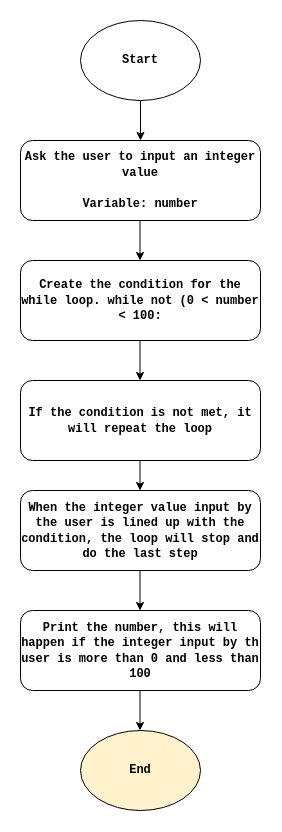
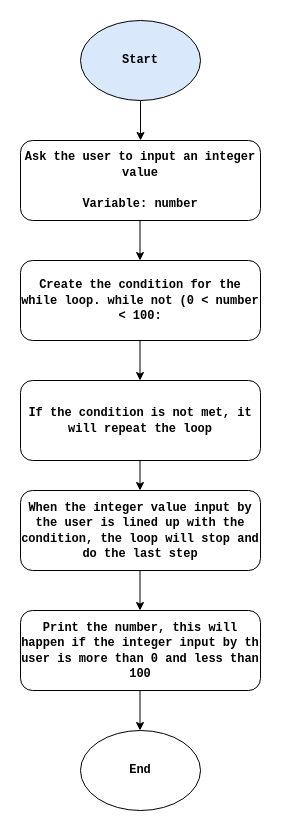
node "Start": fillcolor #ffffff -> #dae8fc
node "End": fillcolor #fff2cc -> #ffffff
